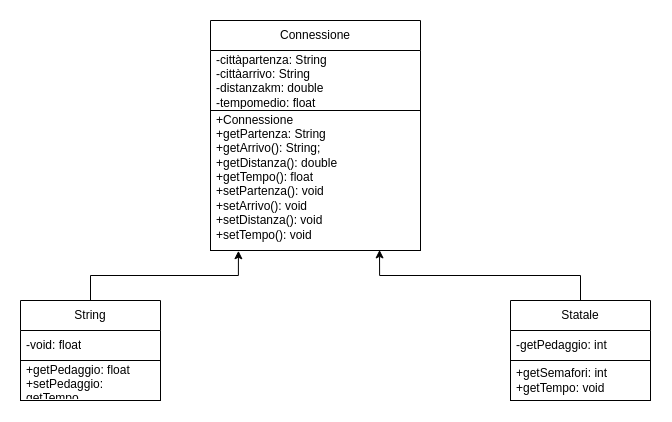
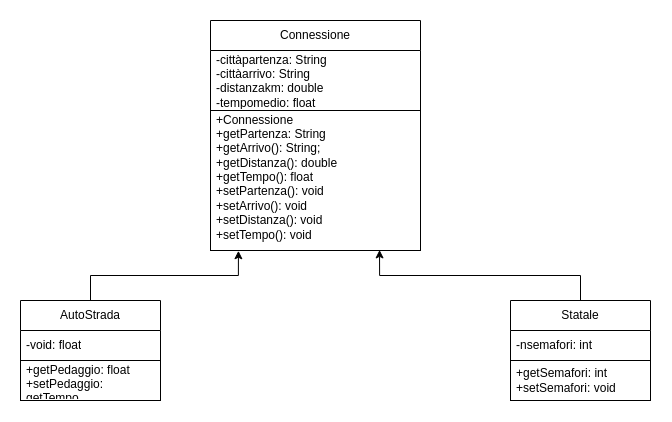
node "String": label "String" -> "AutoStrada"
node "-getPedaggio: int": label "-getPedaggio: int" -> "-nsemafori: int"
node "+getSemafori: int +getTempo: void": label "+getSemafori: int +getTempo: void" -> "+getSemafori: int +setSemafori: void"
